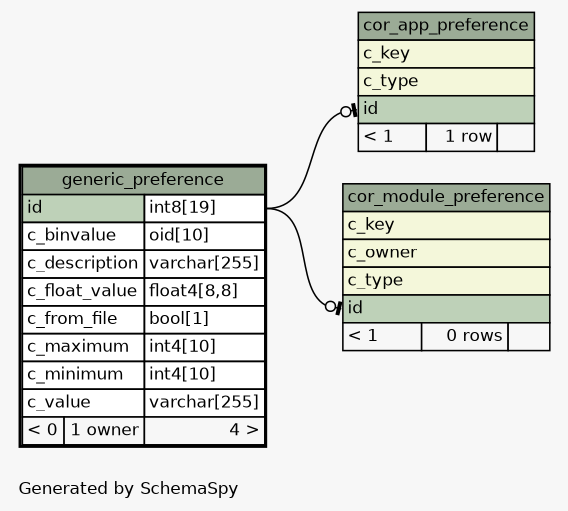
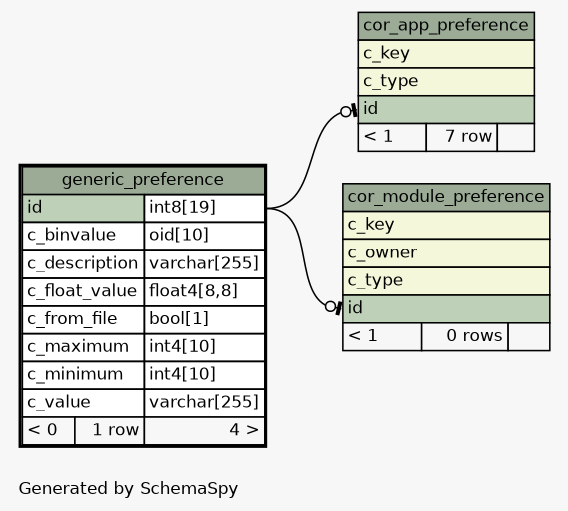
node "cor_app_preference": text "1 row" -> "7 row"
node "generic_preference": text "1 owner" -> "1 row"
